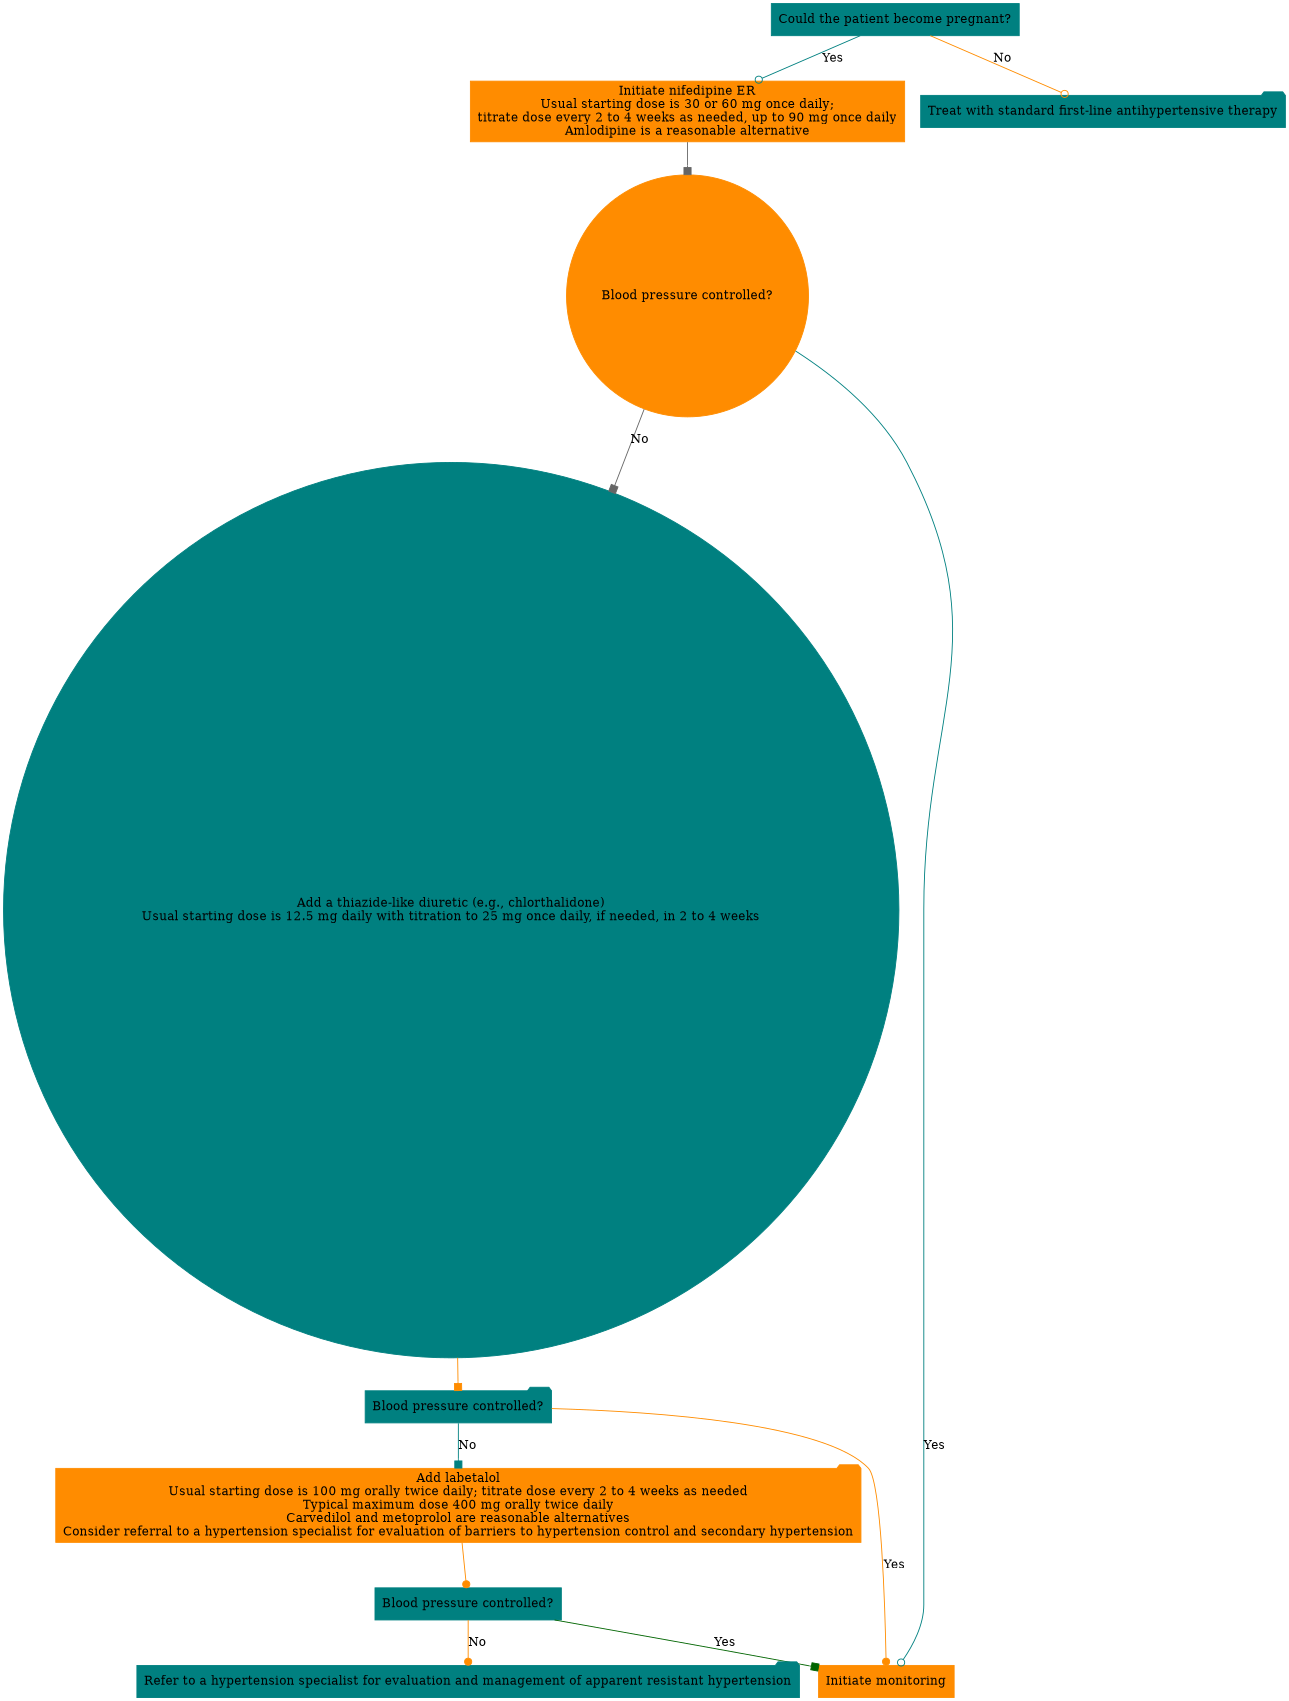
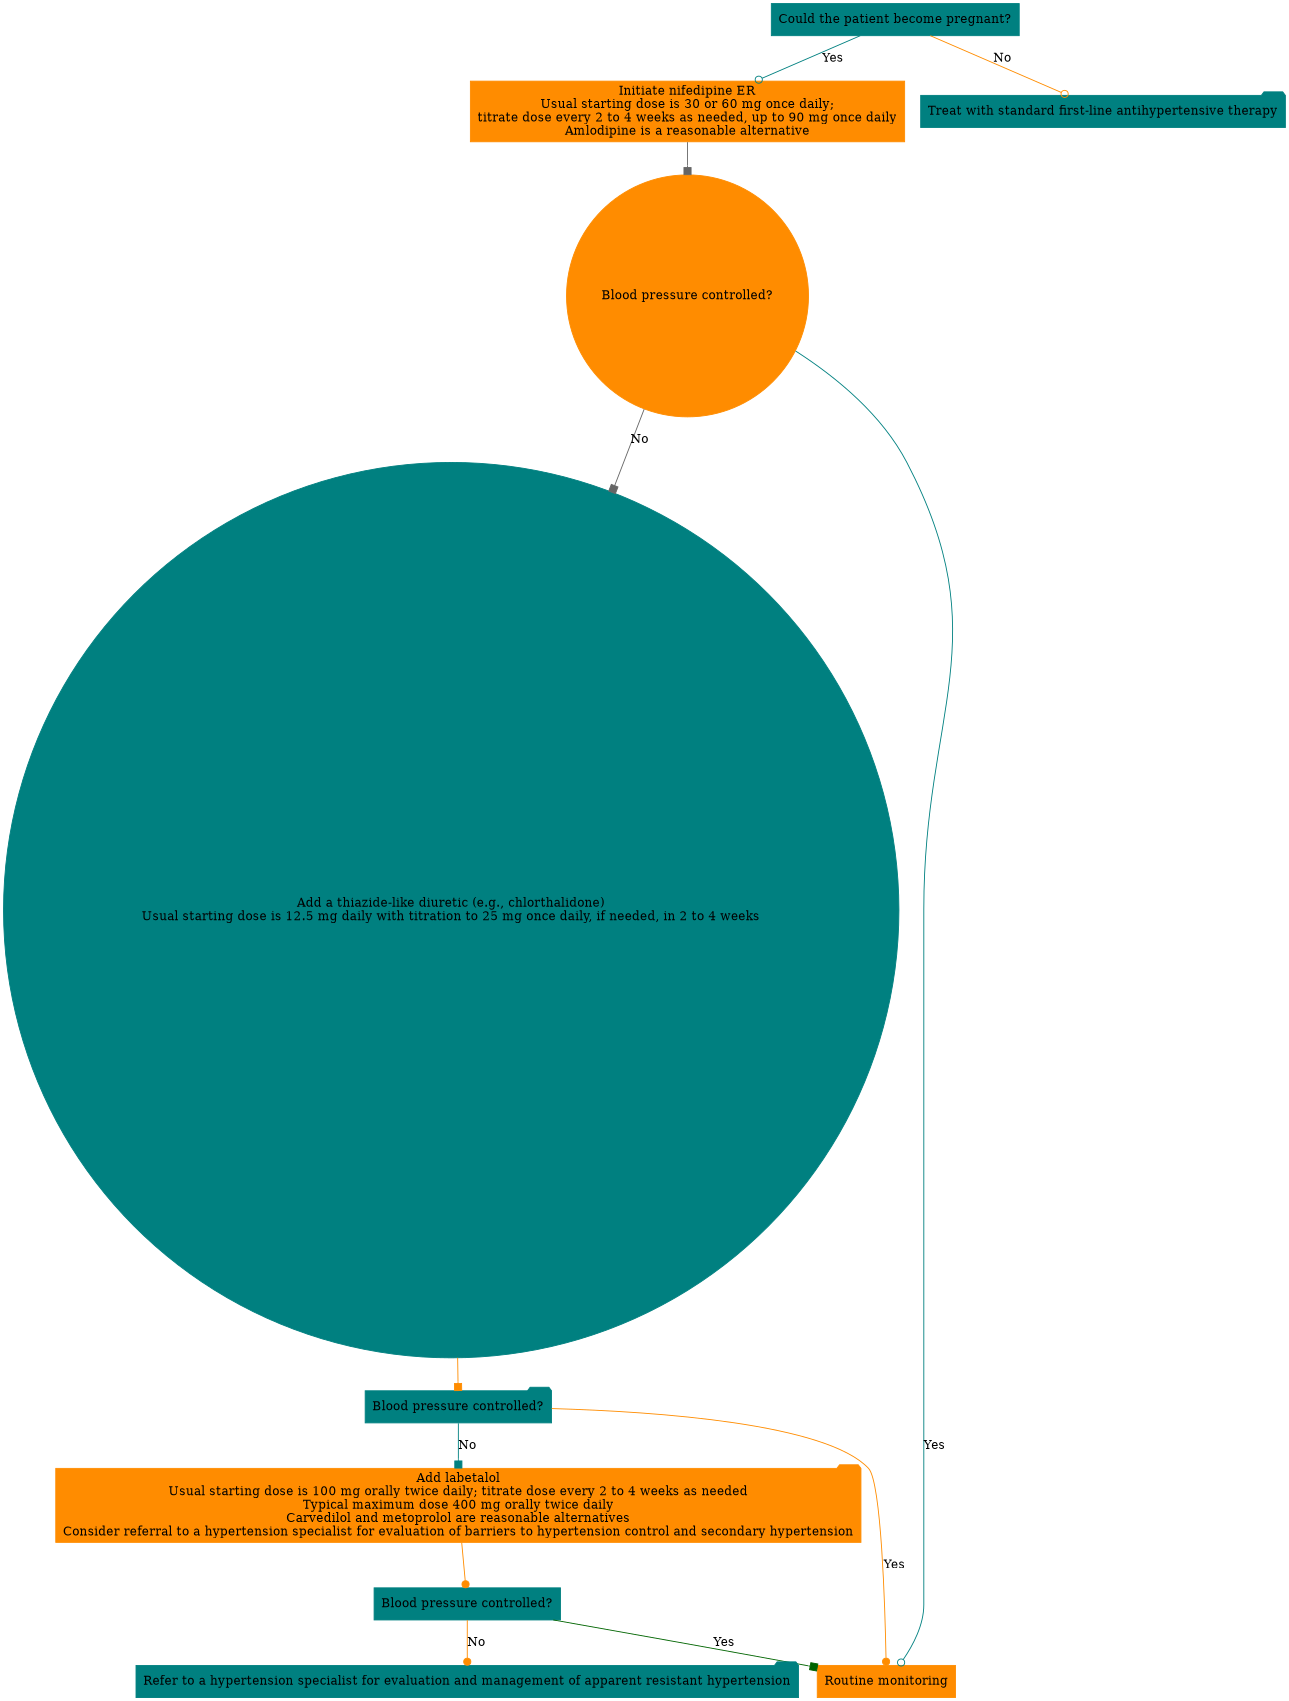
node "Initiate monitoring": label "Initiate monitoring" -> "Routine monitoring"
